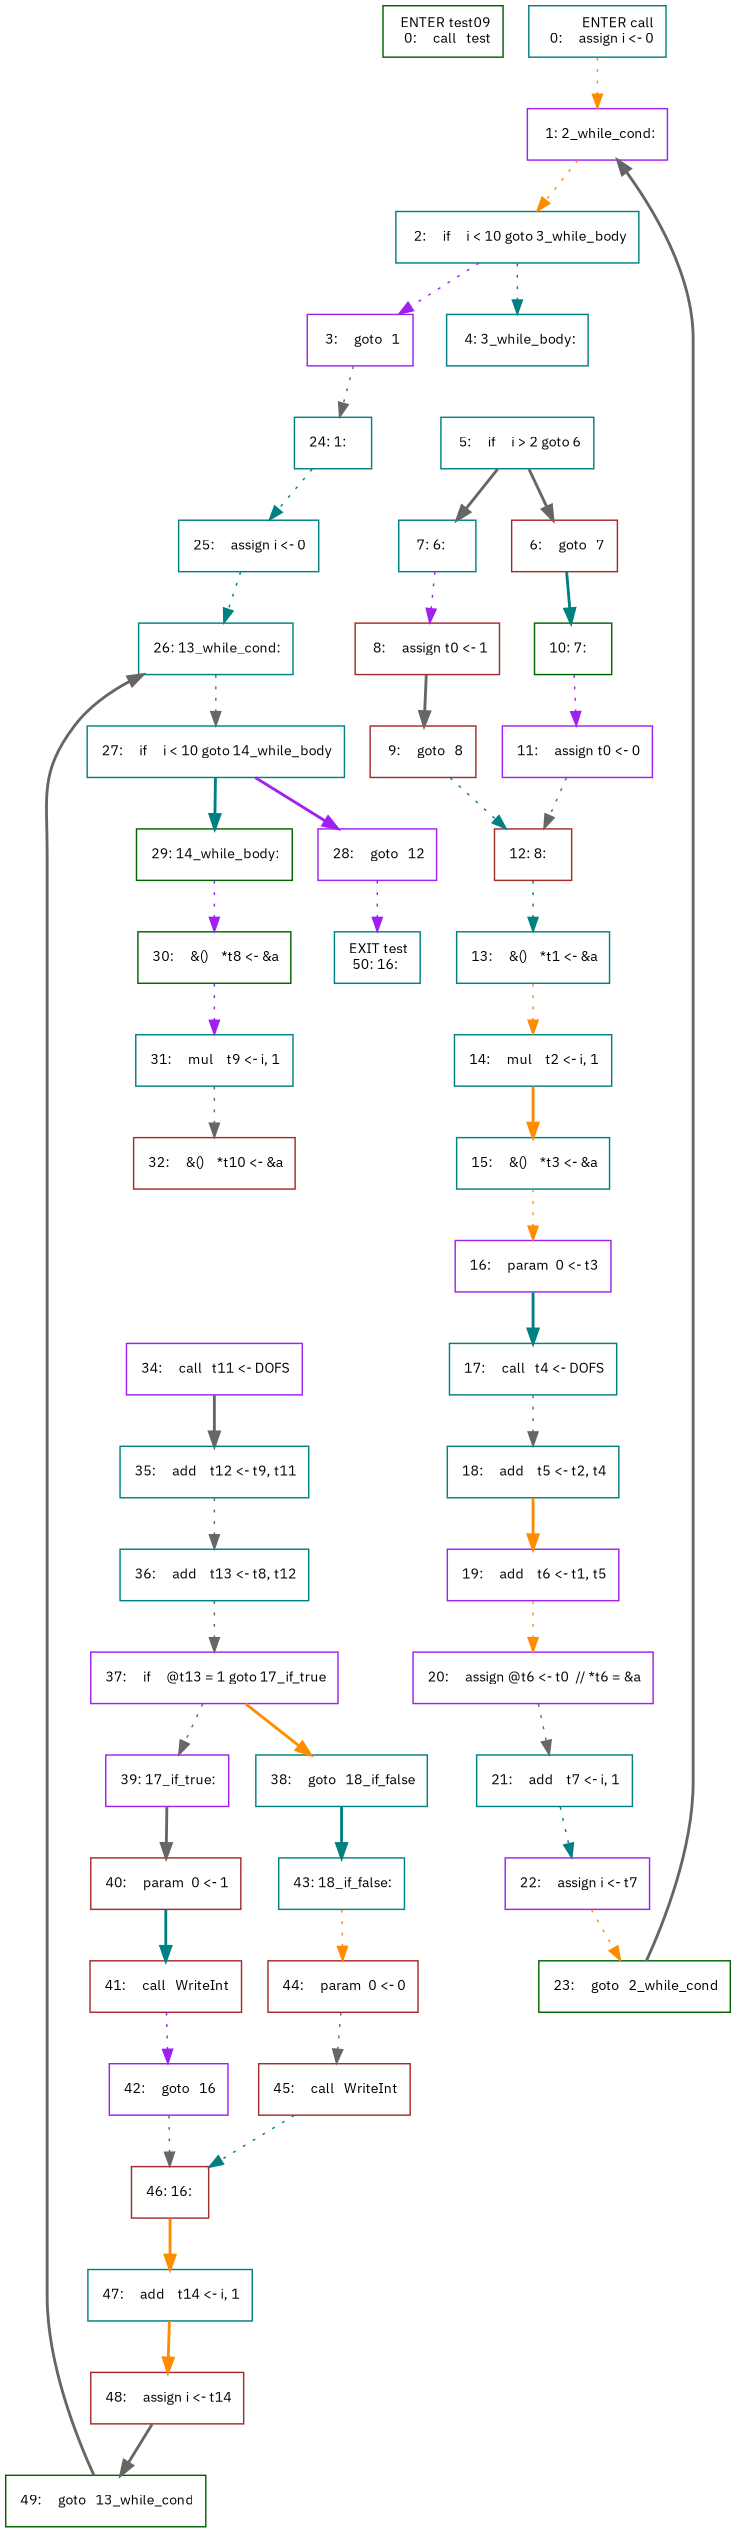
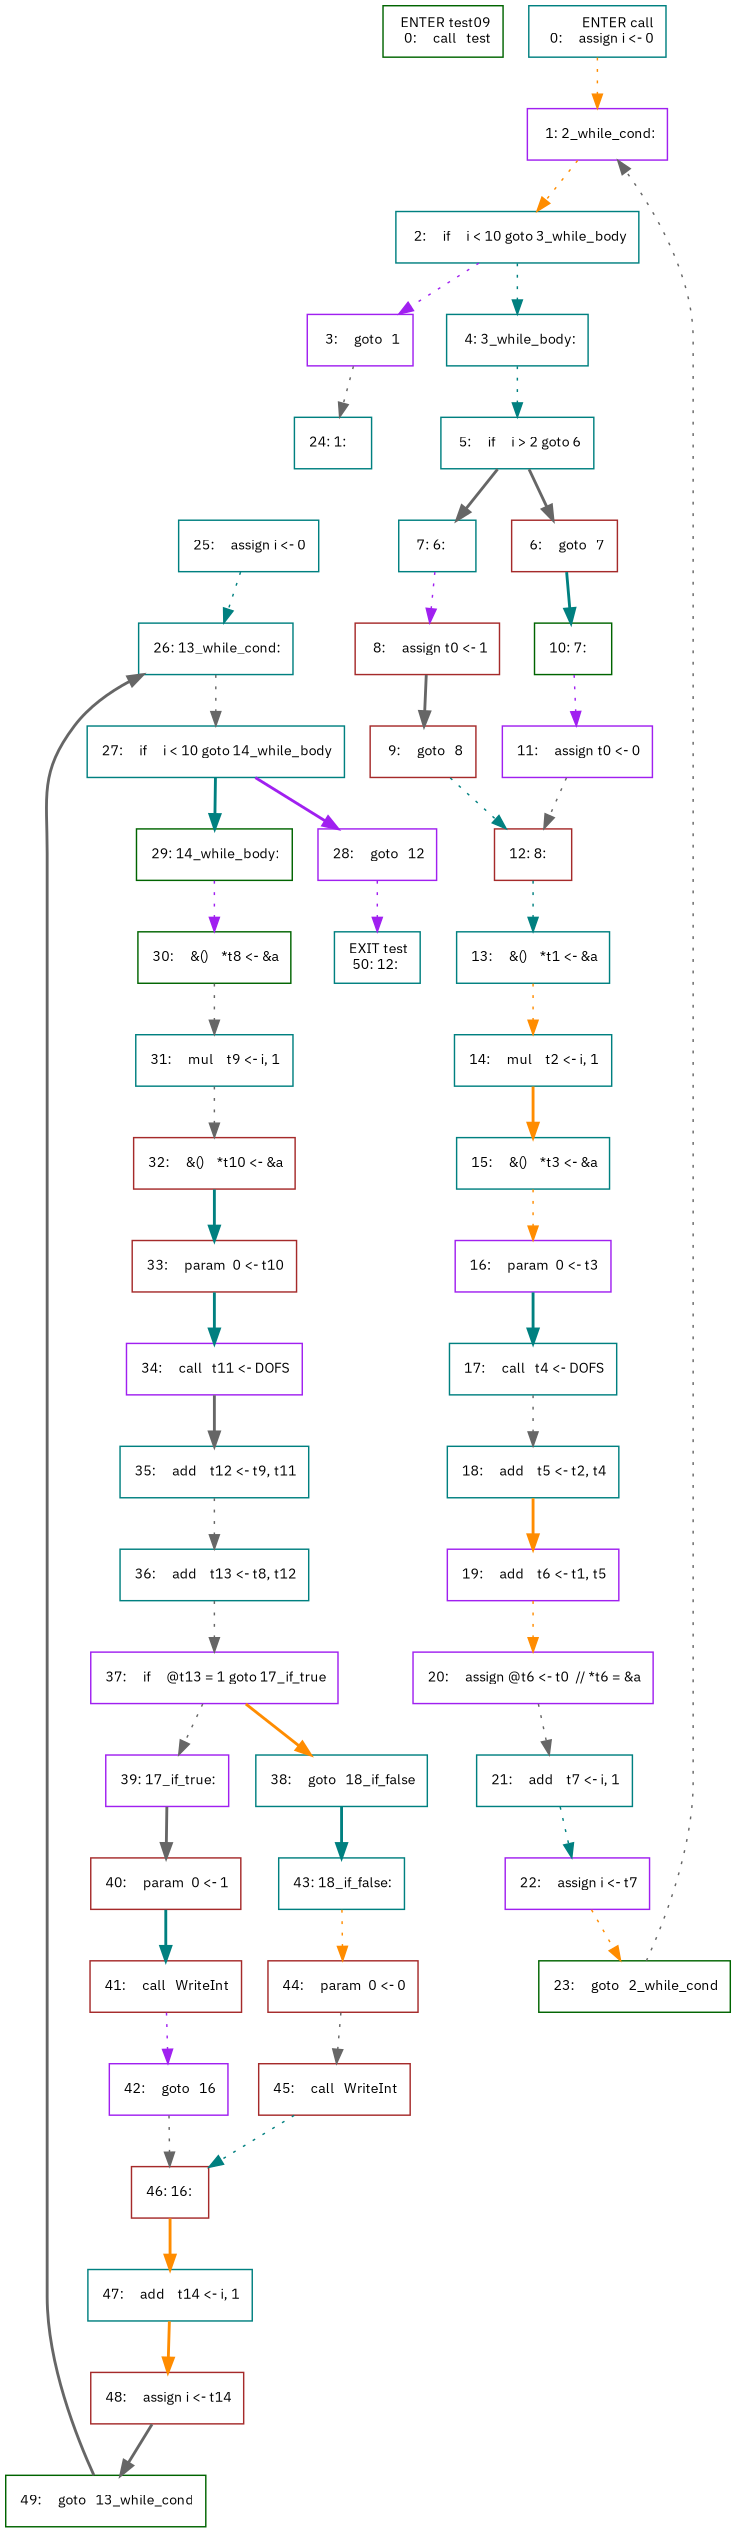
edge "4: 3_while_body:" -> "5:     if     i > 2 goto 6": added
edge "24: 1:" -> "25:     assign i <- 0": removed
node "EXIT test 50: 16:": label "EXIT test 50: 16:" -> "EXIT test 50: 12:"
edge "30:     &()    *t8 <- &a" -> "31:     mul    t9 <- i, 1": color purple -> gray40
edge "23:     goto   2_while_cond" -> "1: 2_while_cond:": style bold -> dotted
node "33:     param  0 <- t10": added
